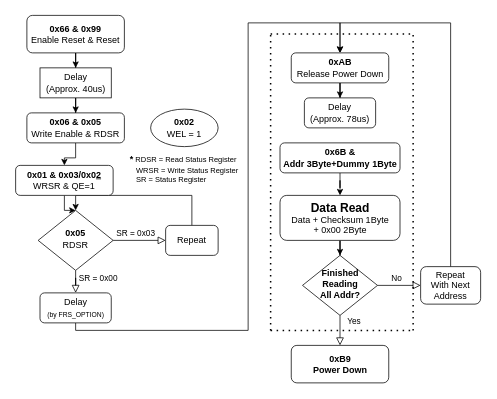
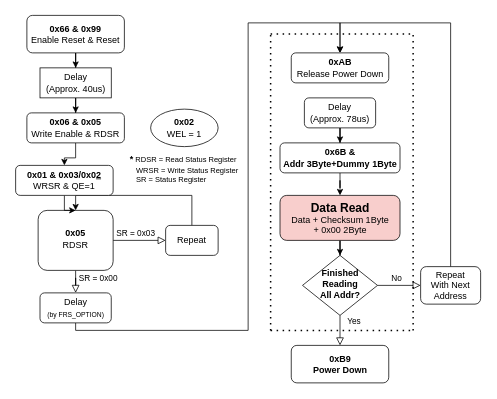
edge "0xAB Release Power Down" -> "Delay (Approx. 78us)": removed
edge "Delay (Approx. 78us)" -> "0x6B & Addr 3Byte+Dummy 1Byte": added
node "Data Read Data + Checksum 1Byte + 0x00 2Byte": fillcolor #ffffff -> #f8cecc
node "0x05 RDSR": shape diamond -> rounded rectangle
